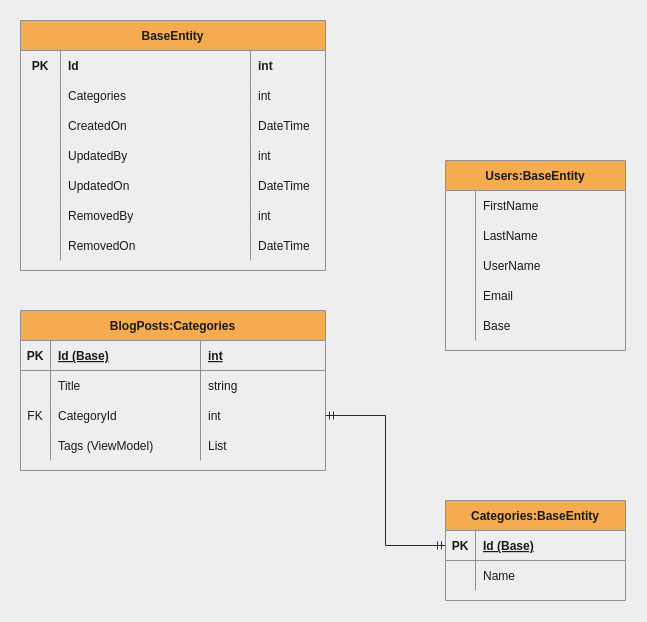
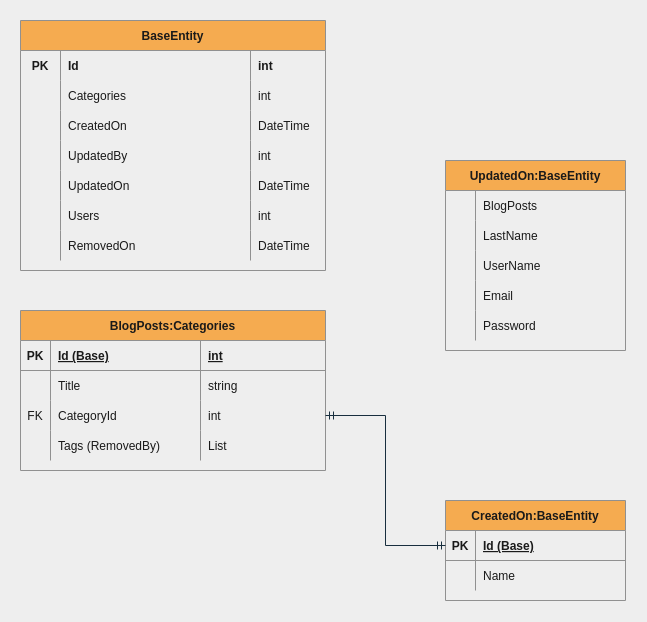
node "Users:BaseEntity": label "Users:BaseEntity" -> "UpdatedOn:BaseEntity"
node "FirstName": label "FirstName" -> "BlogPosts"
node "RemovedBy": label "RemovedBy" -> "Users"
node "Base": label "Base" -> "Password"
node "Tags (ViewModel)": label "Tags (ViewModel)" -> "Tags (RemovedBy)"
node "Categories:BaseEntity": label "Categories:BaseEntity" -> "CreatedOn:BaseEntity"
